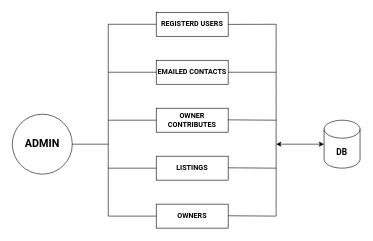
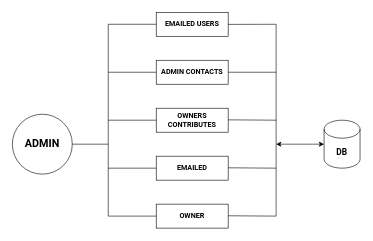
node "REGISTERD USERS": label "REGISTERD USERS" -> "EMAILED USERS"
node "EMAILED CONTACTS": label "EMAILED CONTACTS" -> "ADMIN CONTACTS"
node "OWNER CONTRIBUTES": label "OWNER CONTRIBUTES" -> "OWNERS CONTRIBUTES"
node "LISTINGS": label "LISTINGS" -> "EMAILED"
node "OWNERS": label "OWNERS" -> "OWNER"
